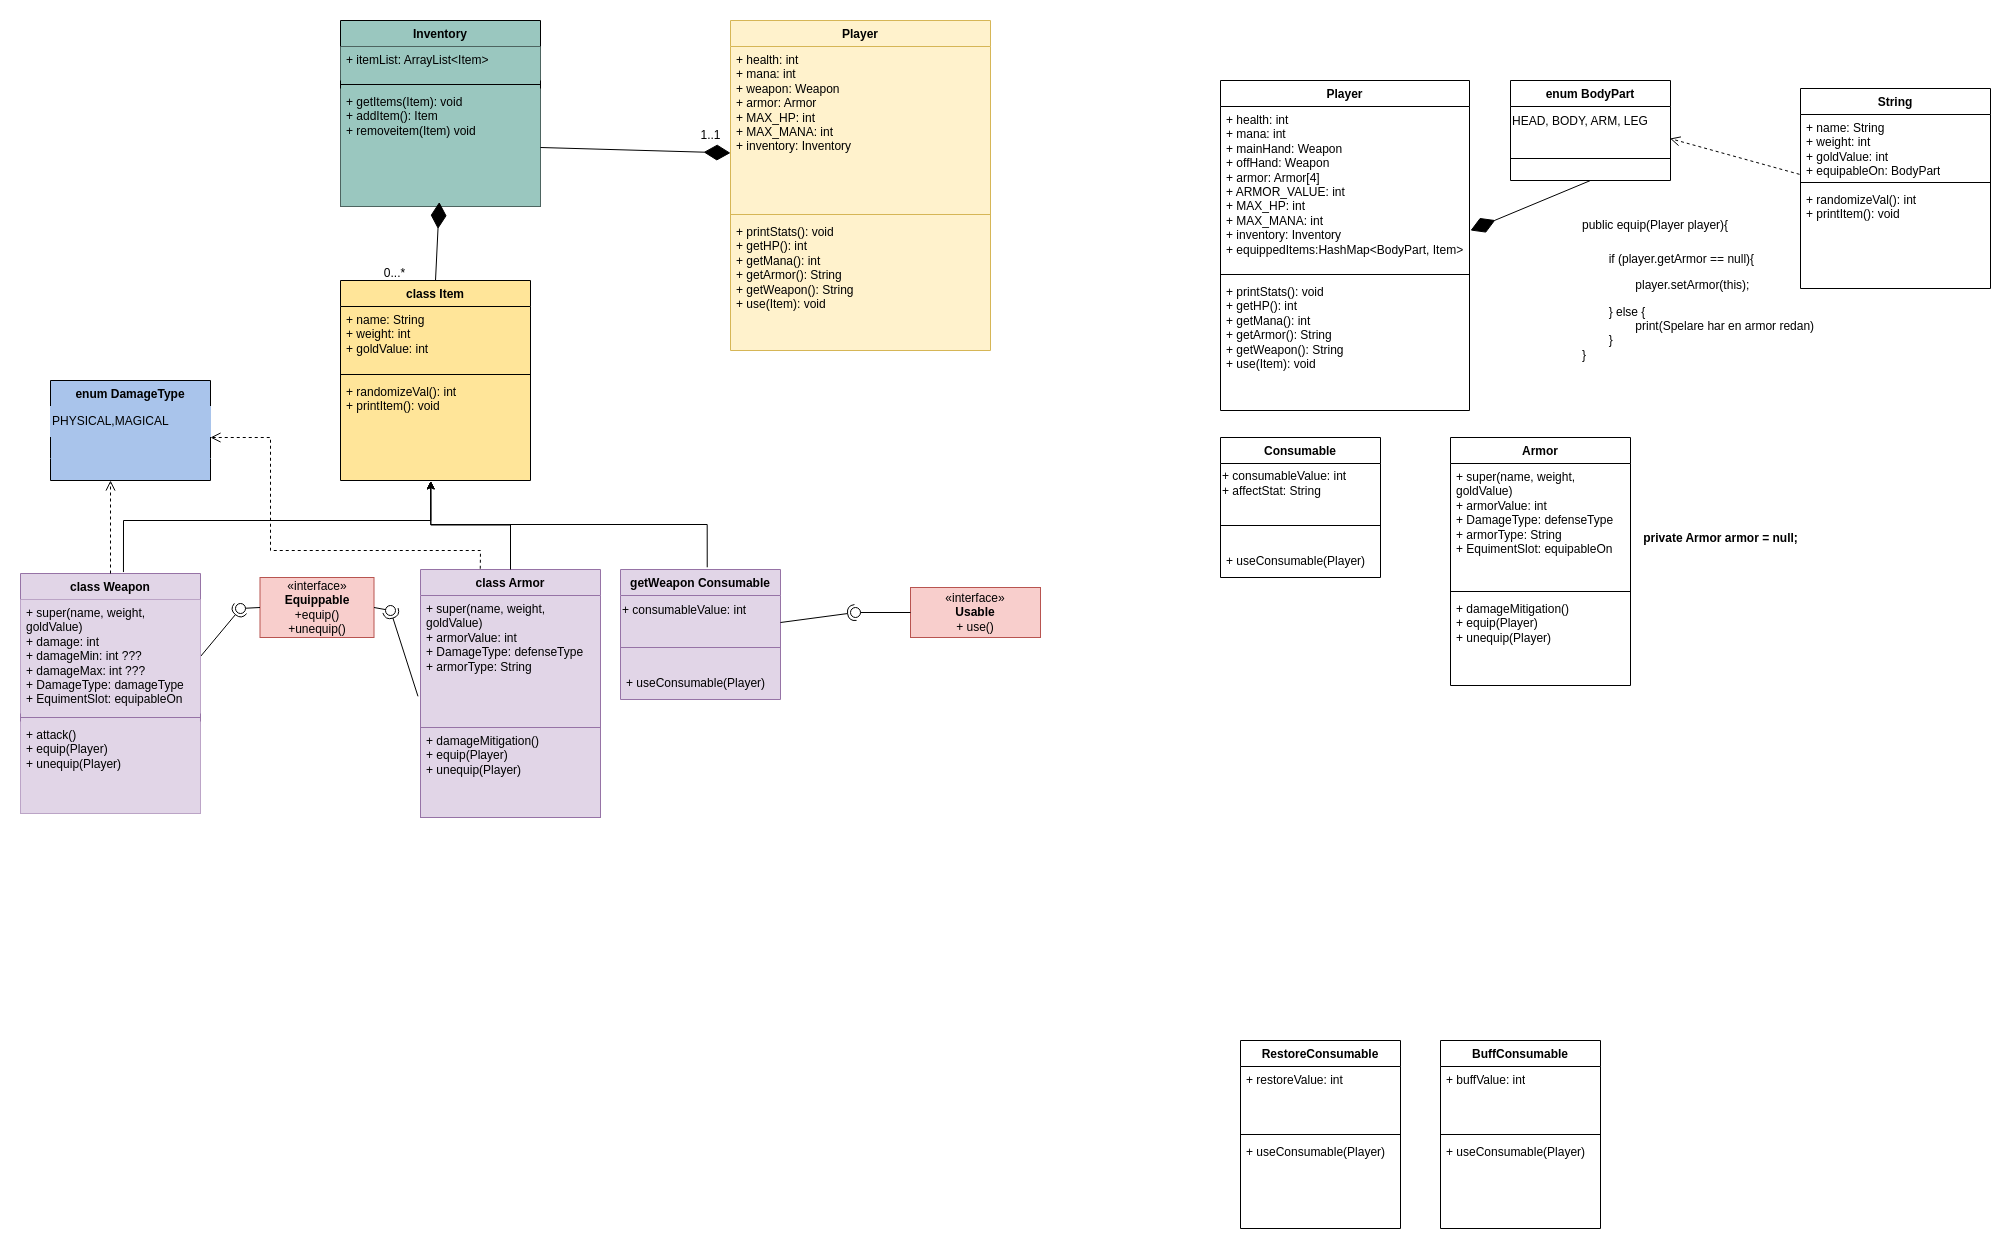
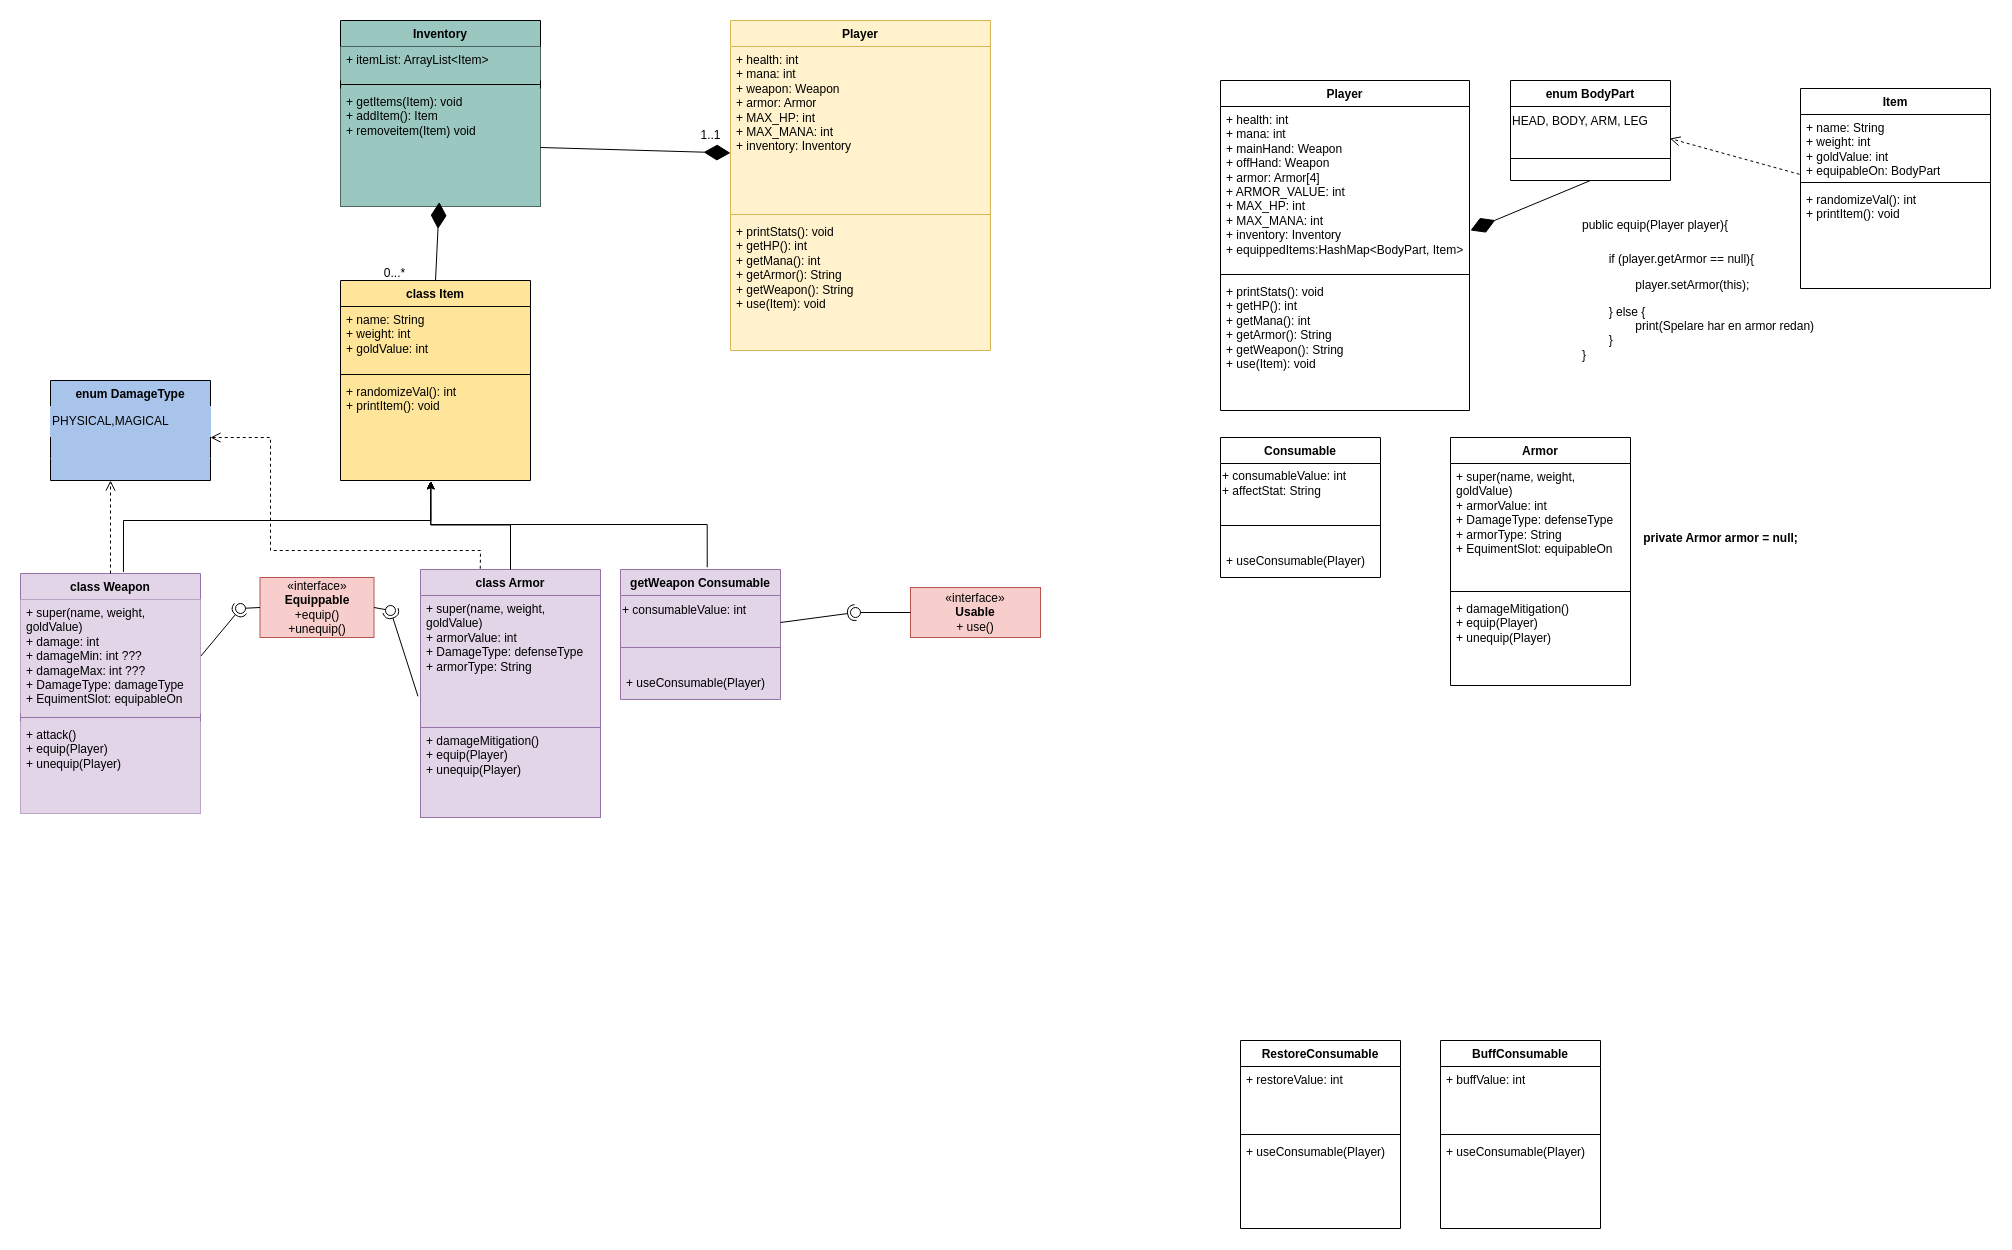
node "String": label "String" -> "Item"
